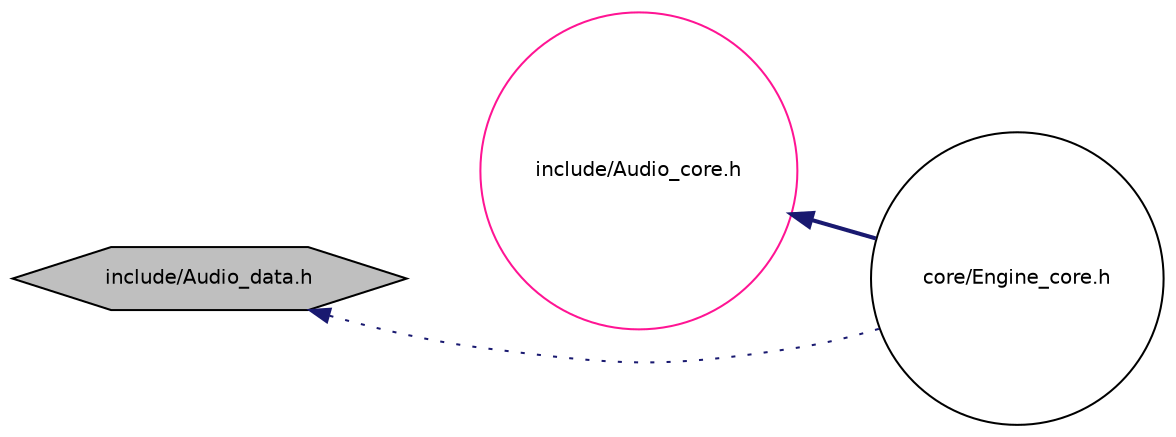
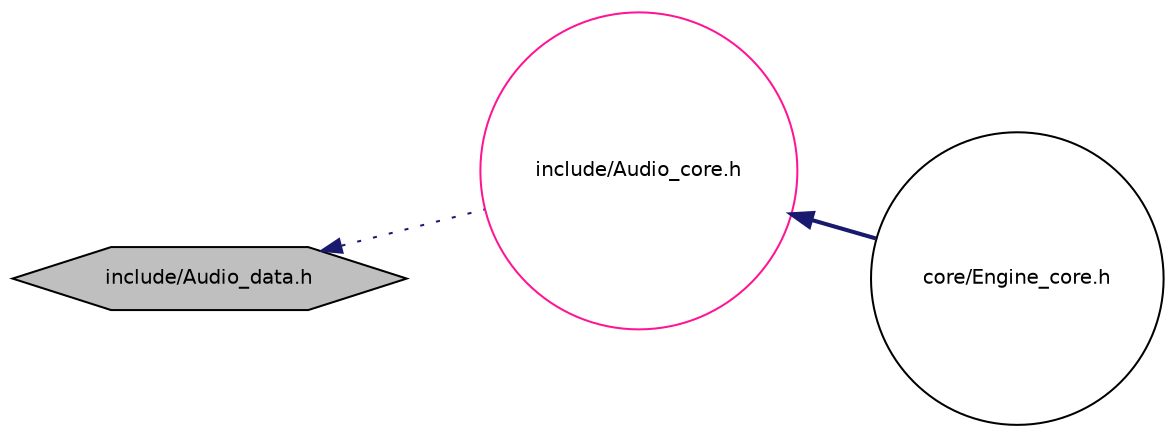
edge "core/Engine_core.h" -> "include/Audio_data.h": now "include/Audio_core.h" -> "include/Audio_data.h"
